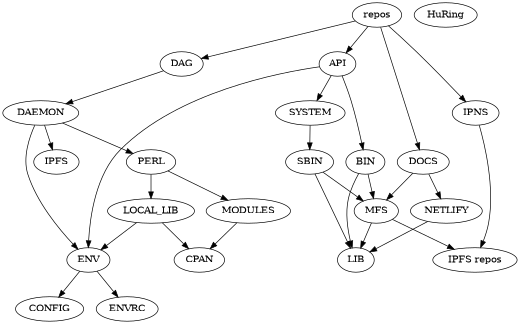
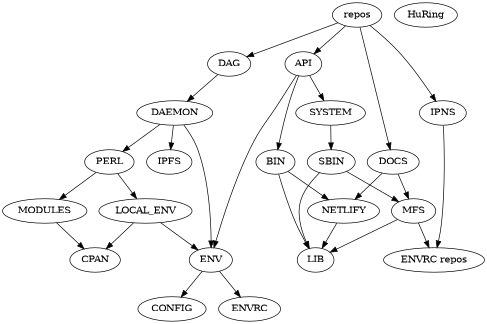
edge "BIN" -> "MFS": now "BIN" -> "NETLIFY"
node "LOCAL_LIB": label "LOCAL_LIB" -> "LOCAL_ENV"
node "IPFS repos": label "IPFS repos" -> "ENVRC repos"
